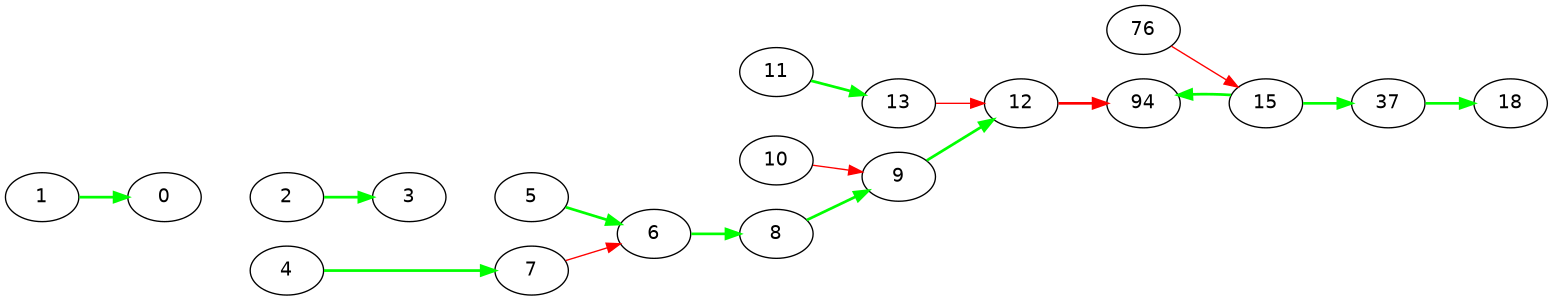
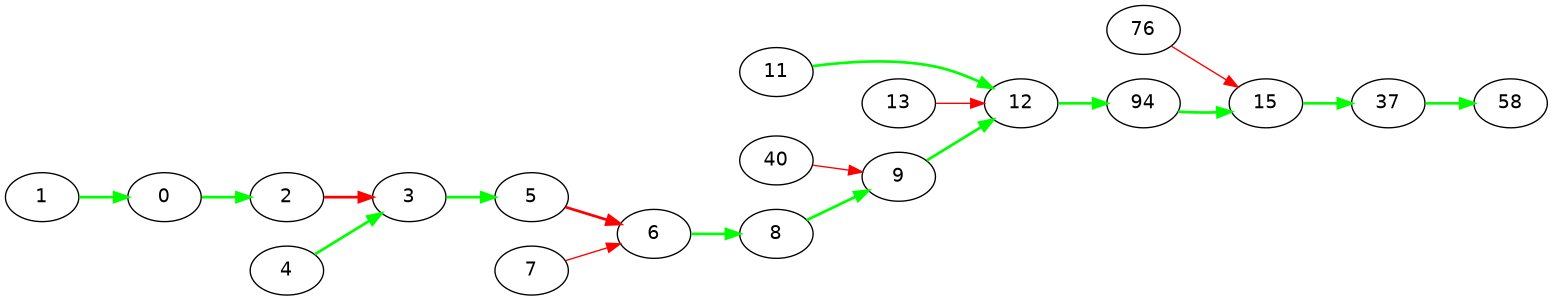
edge "11" -> "13": now "11" -> "12"
edge "15" -> "94": reversed
edge "12" -> "94": color red -> green
node "18": label "18" -> "58"
node "10": label "10" -> "40"
edge "0" -> "2": added
edge "2" -> "3": color green -> red
edge "3" -> "5": added
edge "5" -> "6": color green -> red
edge "4" -> "7": now "4" -> "3"
